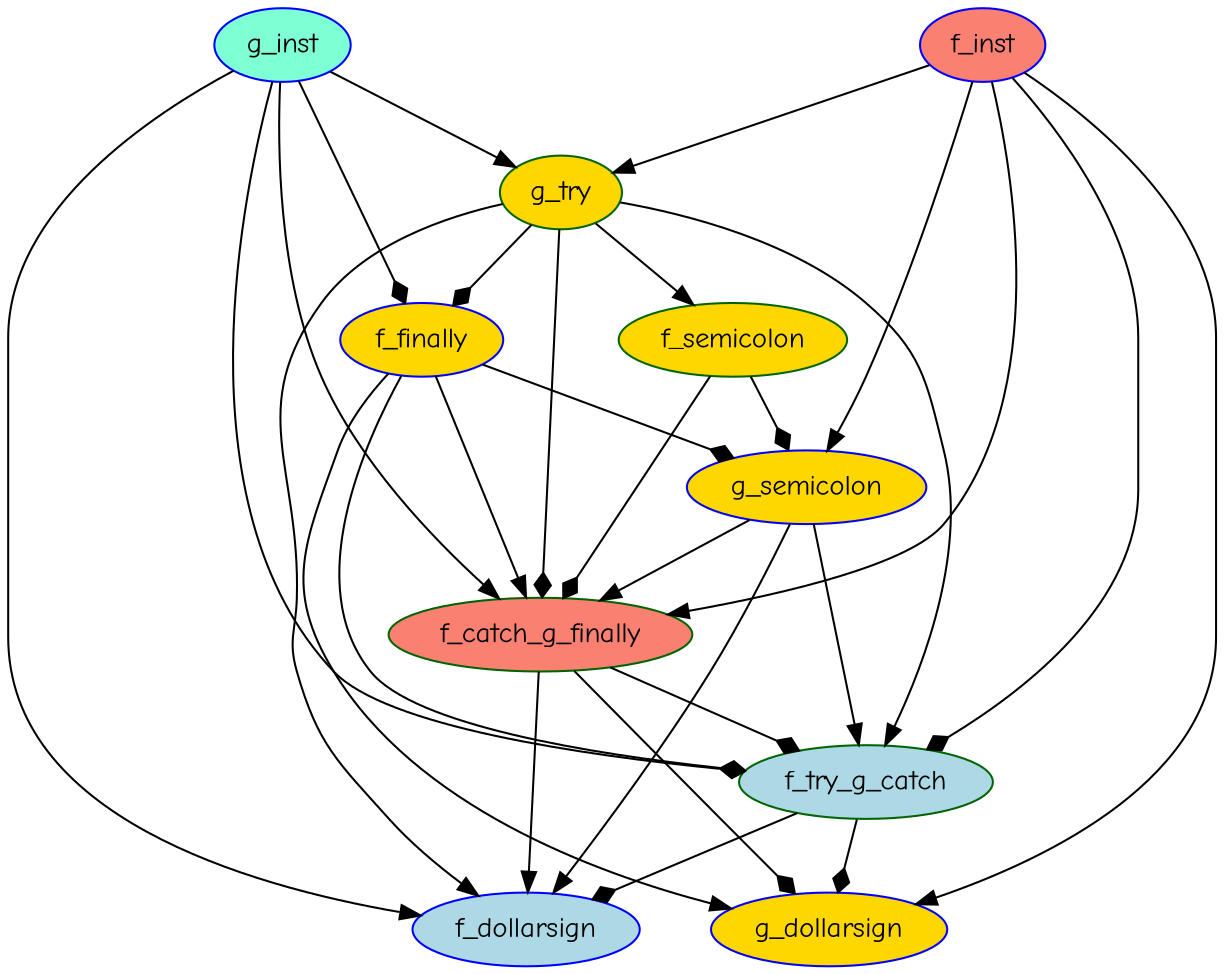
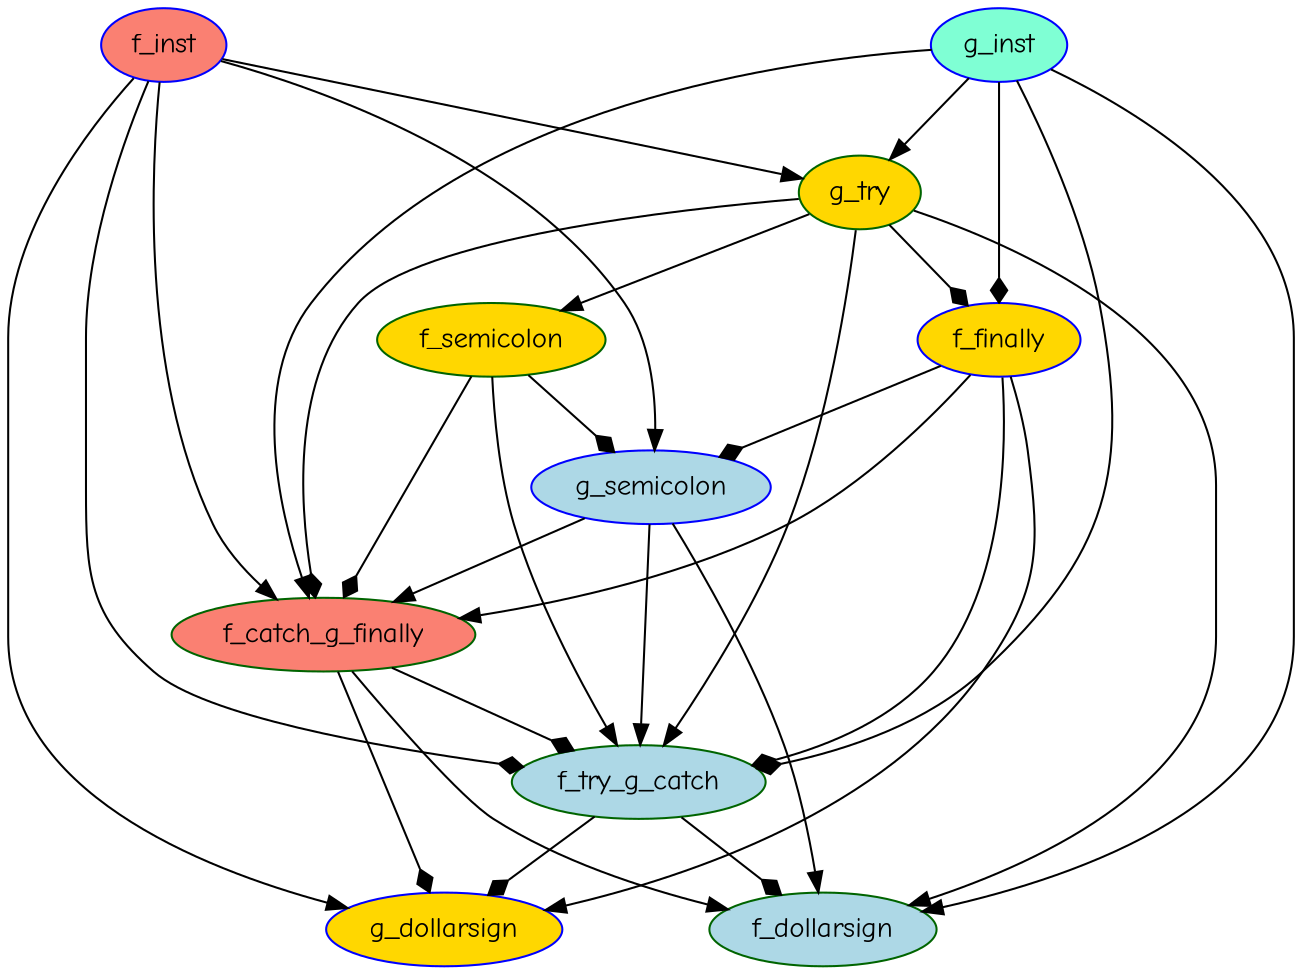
node "g_semicolon": fillcolor gold -> lightblue
edge "f_semicolon" -> "f_try_g_catch": added
node "f_dollarsign": color blue -> darkgreen
